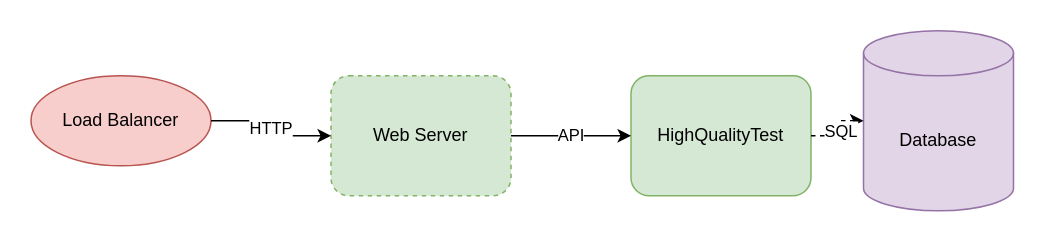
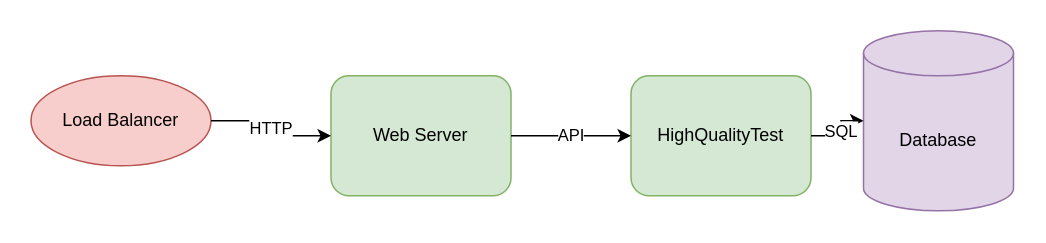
edge "HighQualityTest" -> "Database": style dashed -> solid
node "Web Server": style dashed -> solid
